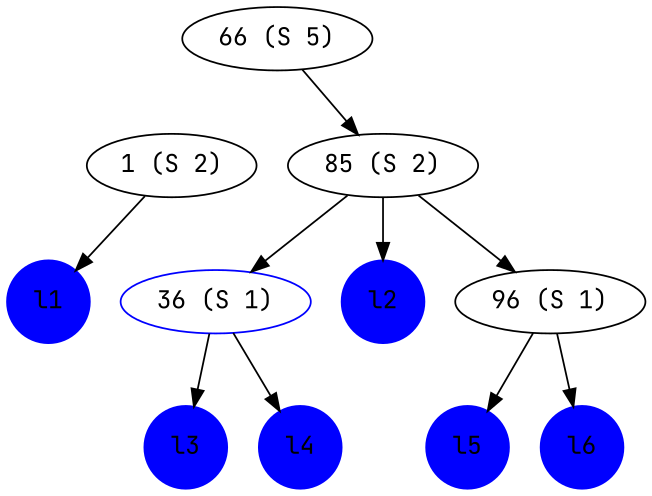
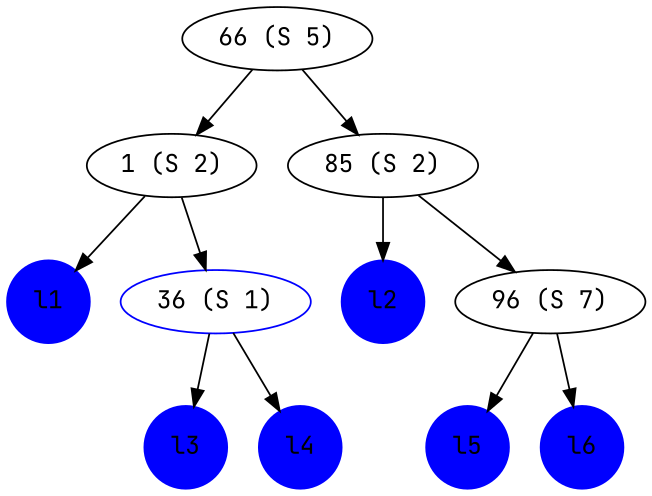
edge "66 (S 5)" -> "1 (S 2)": added
edge "85 (S 2)" -> "36 (S 1)": now "1 (S 2)" -> "36 (S 1)"
node "96 (S 1)": label "96 (S 1)" -> "96 (S 7)"
